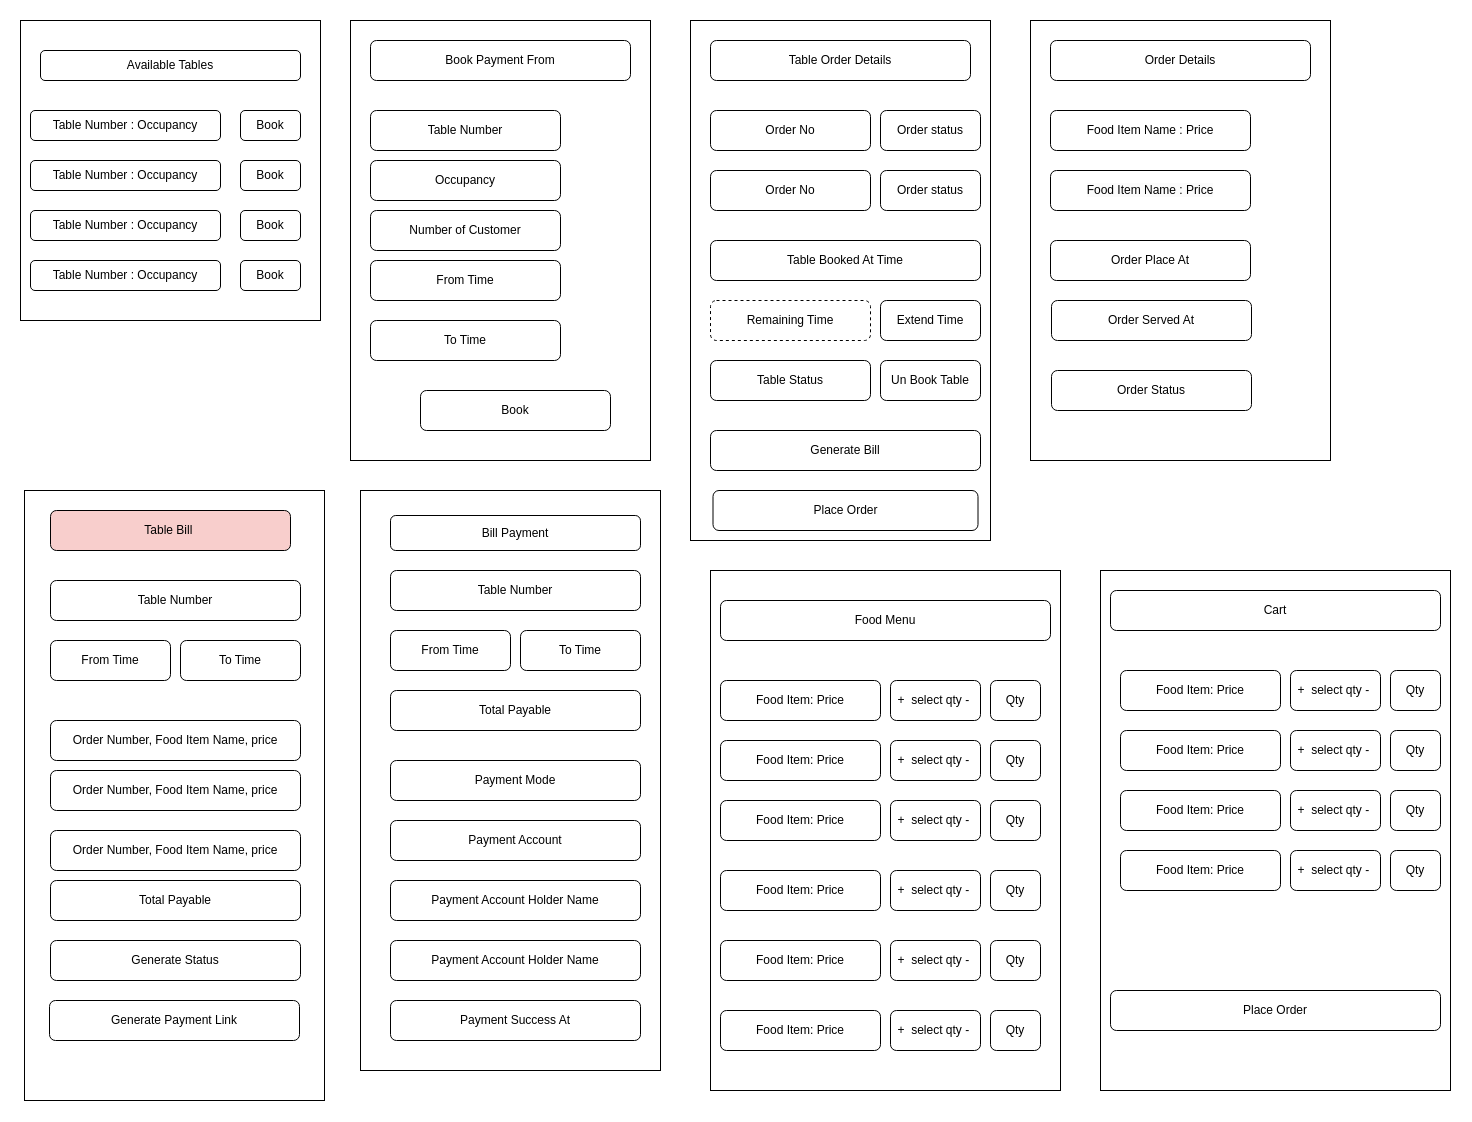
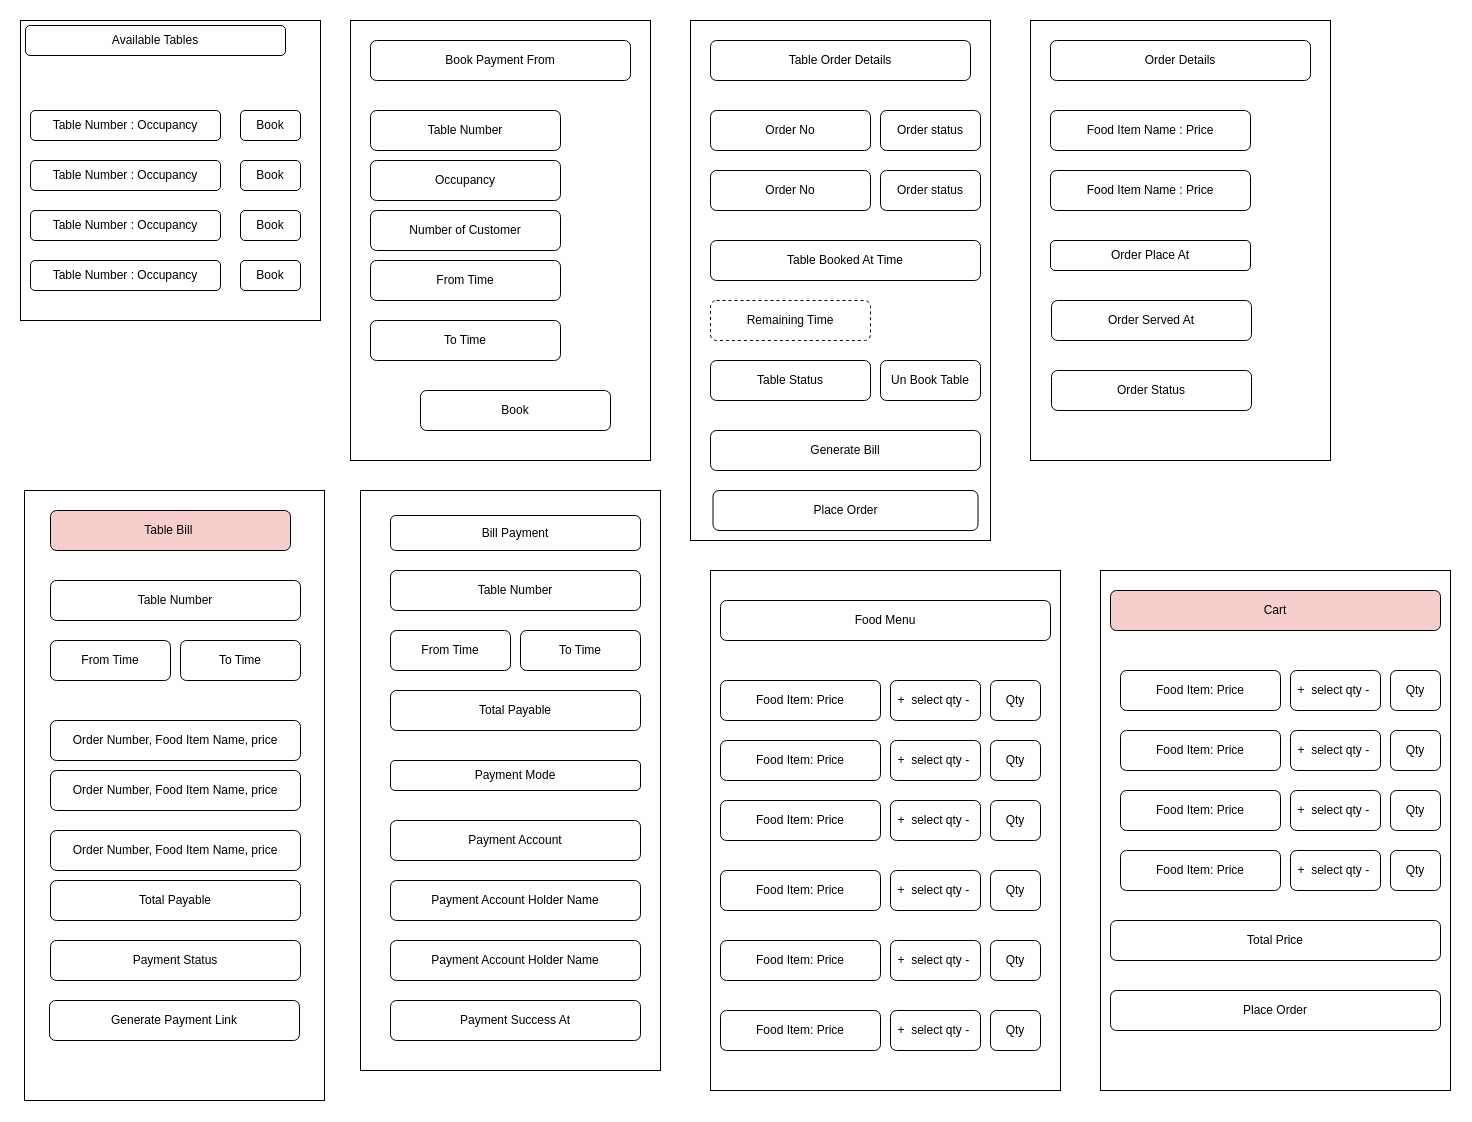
node "Available Tables": moved (171, 66) -> (156, 41)
node "Order Place At": size 200x40 -> 200x30
node "Extend Time": removed
node "Cart": fillcolor #ffffff -> #f8cecc
node "Payment Mode": size 250x40 -> 250x30
node "Total Price": added
node "Generate Status": label "Generate Status" -> "Payment Status"
